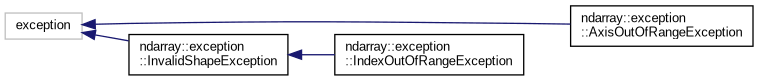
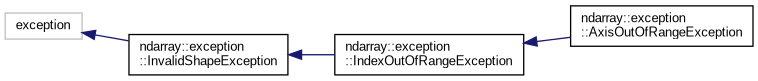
edge "ndarray::exception ::AxisOutOfRangeException" -> "exception": now "ndarray::exception ::AxisOutOfRangeException" -> "ndarray::exception ::IndexOutOfRangeException"
